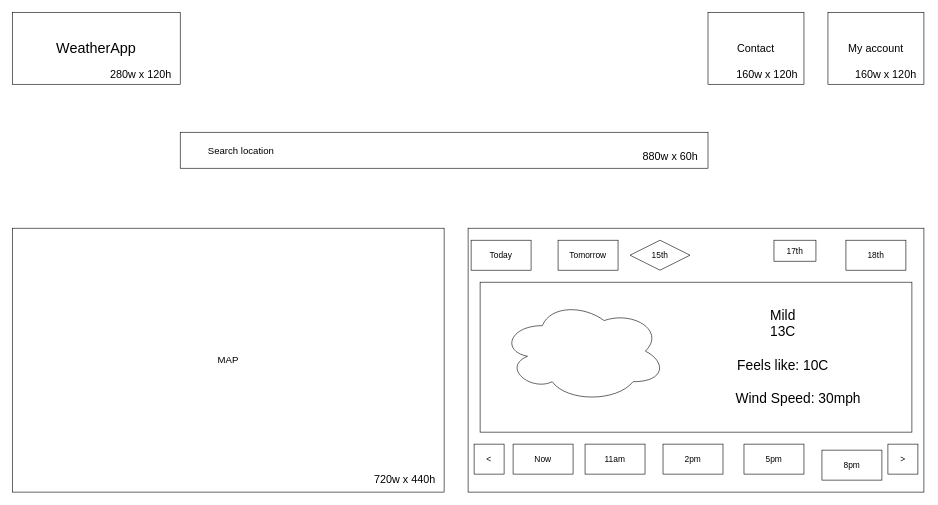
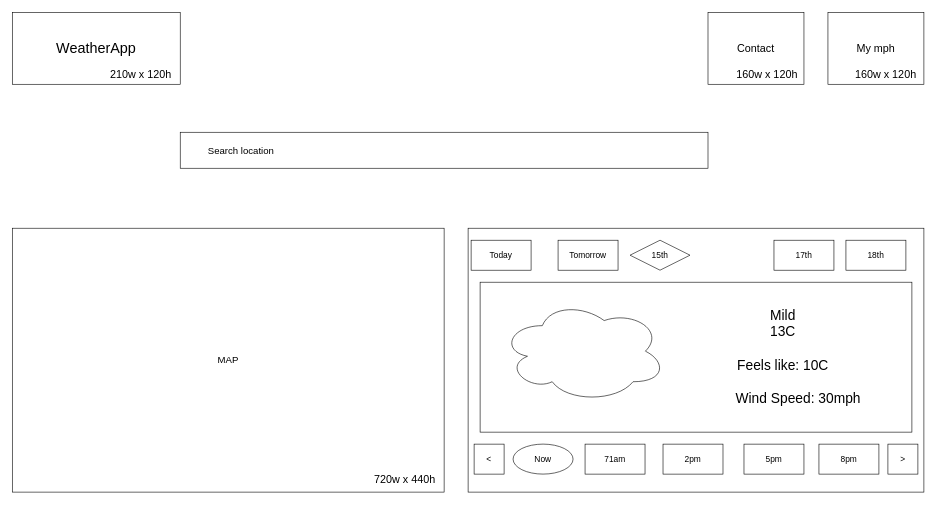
node "My account": label "My account" -> "My mph"
node "280w x 120h": label "280w x 120h" -> "210w x 120h"
node "880w x 60h": removed
node "17th": size 42x21 -> 60x30
node "Now": shape rectangle -> ellipse
node "11am": label "11am" -> "71am"
node "8pm": moved (852, 465) -> (849, 459)
